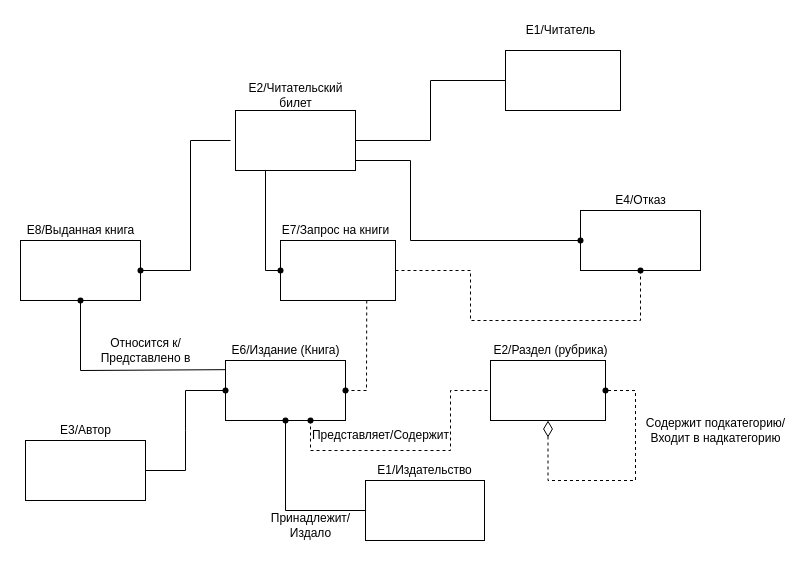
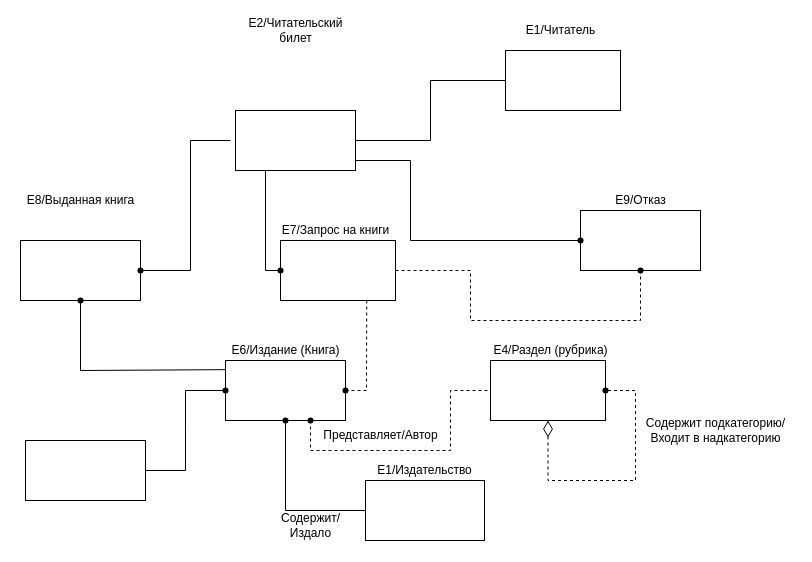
node "E2/Читательский билет": moved (296, 96) -> (296, 31)
node "E4/Отказ": label "E4/Отказ" -> "E9/Отказ"
node "E8/Выданная книга": moved (81, 231) -> (81, 201)
node "Относится к/ Представлено в": removed
node "E2/Раздел (рубрика)": label "E2/Раздел (рубрика)" -> "E4/Раздел (рубрика)"
node "E3/Автор": removed
node "Представляет/Содержит": label "Представляет/Содержит" -> "Представляет/Автор"
node "Принадлежит/ Издало": label "Принадлежит/ Издало" -> "Содержит/ Издало"
